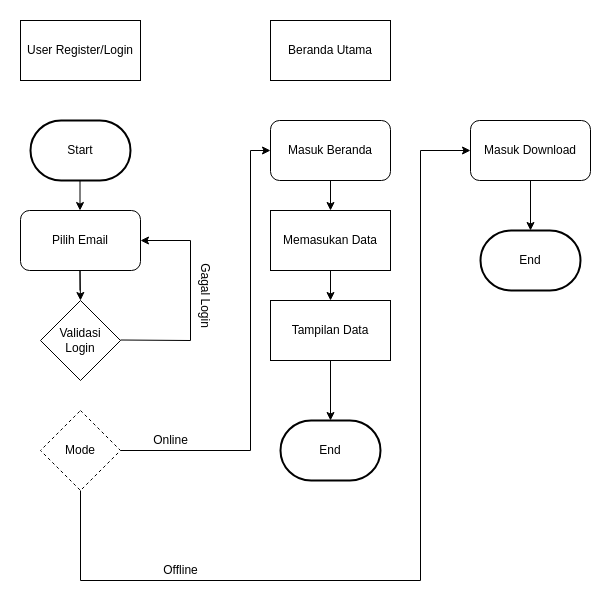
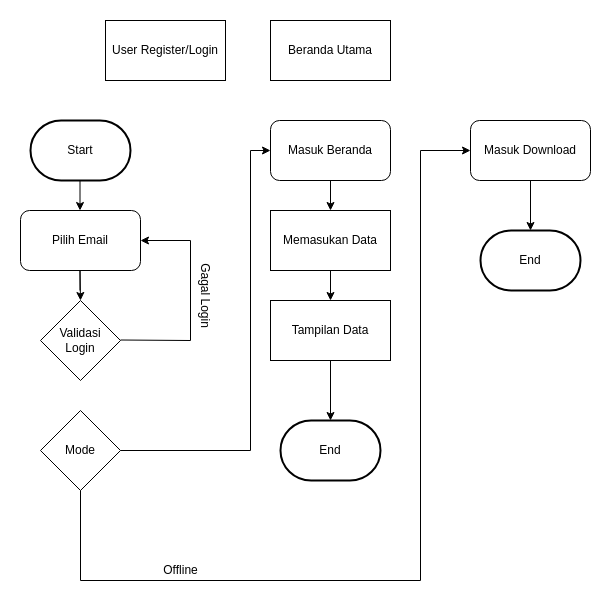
node "User Register/Login": moved (81, 51) -> (166, 51)
node "Online": removed
node "Mode": style dashed -> solid
